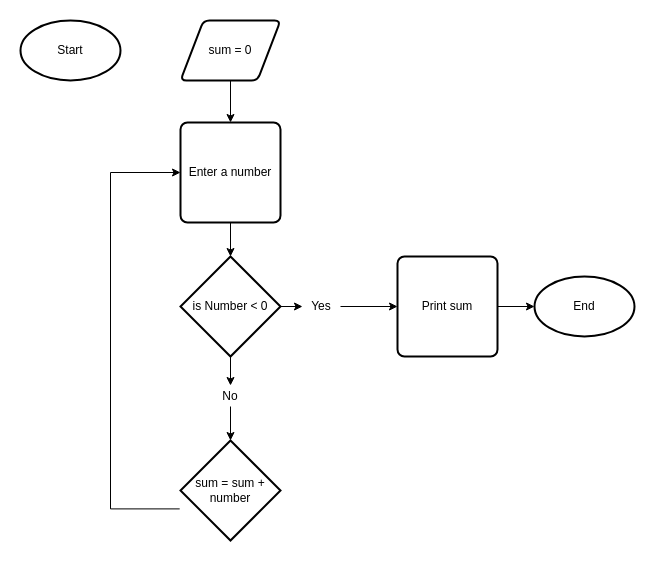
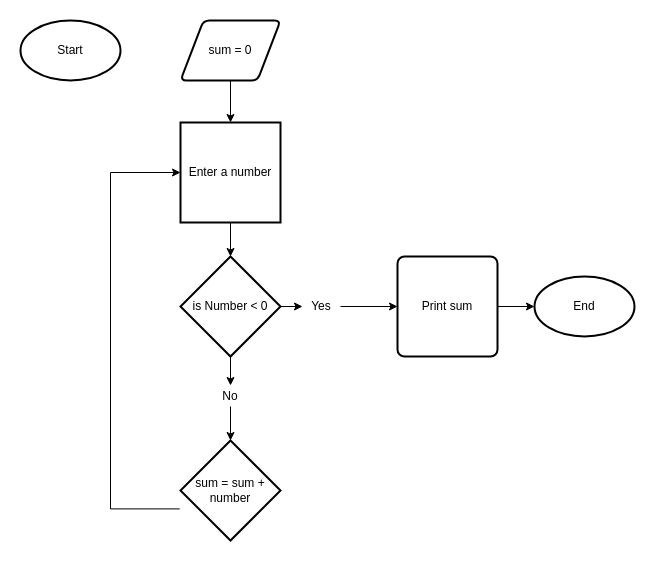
node "Enter a number": shape rounded rectangle -> rectangle
